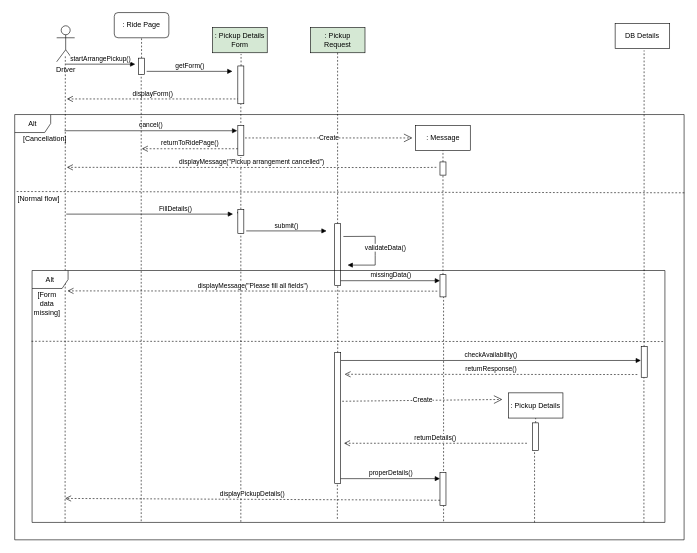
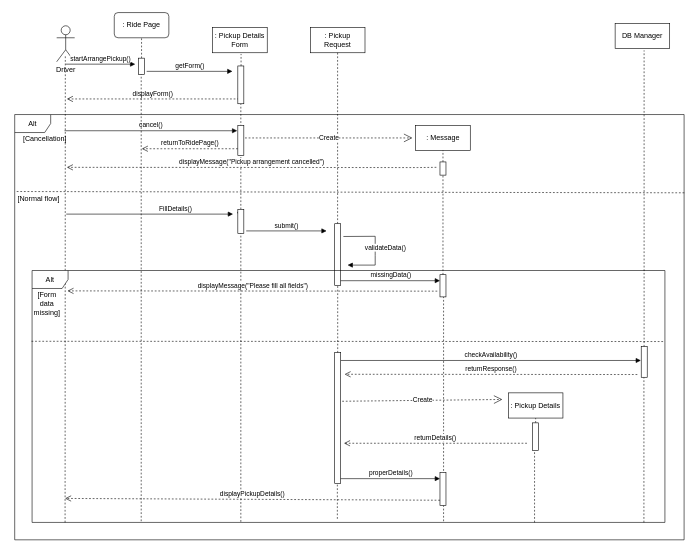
node "DB Details": label "DB Details" -> "DB Manager"
node ": Pickup Details Form": fillcolor #d5e8d4 -> #ffffff
node ": Pickup Request": fillcolor #d5e8d4 -> #ffffff
